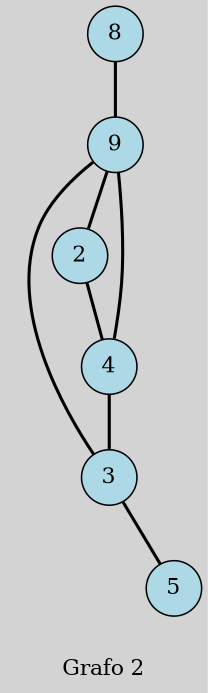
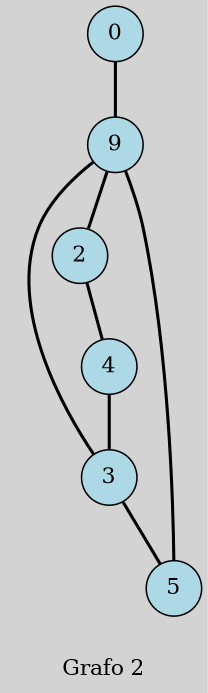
node "8": label "8" -> "0"
edge "9" -- "4": now "9" -- "5"
